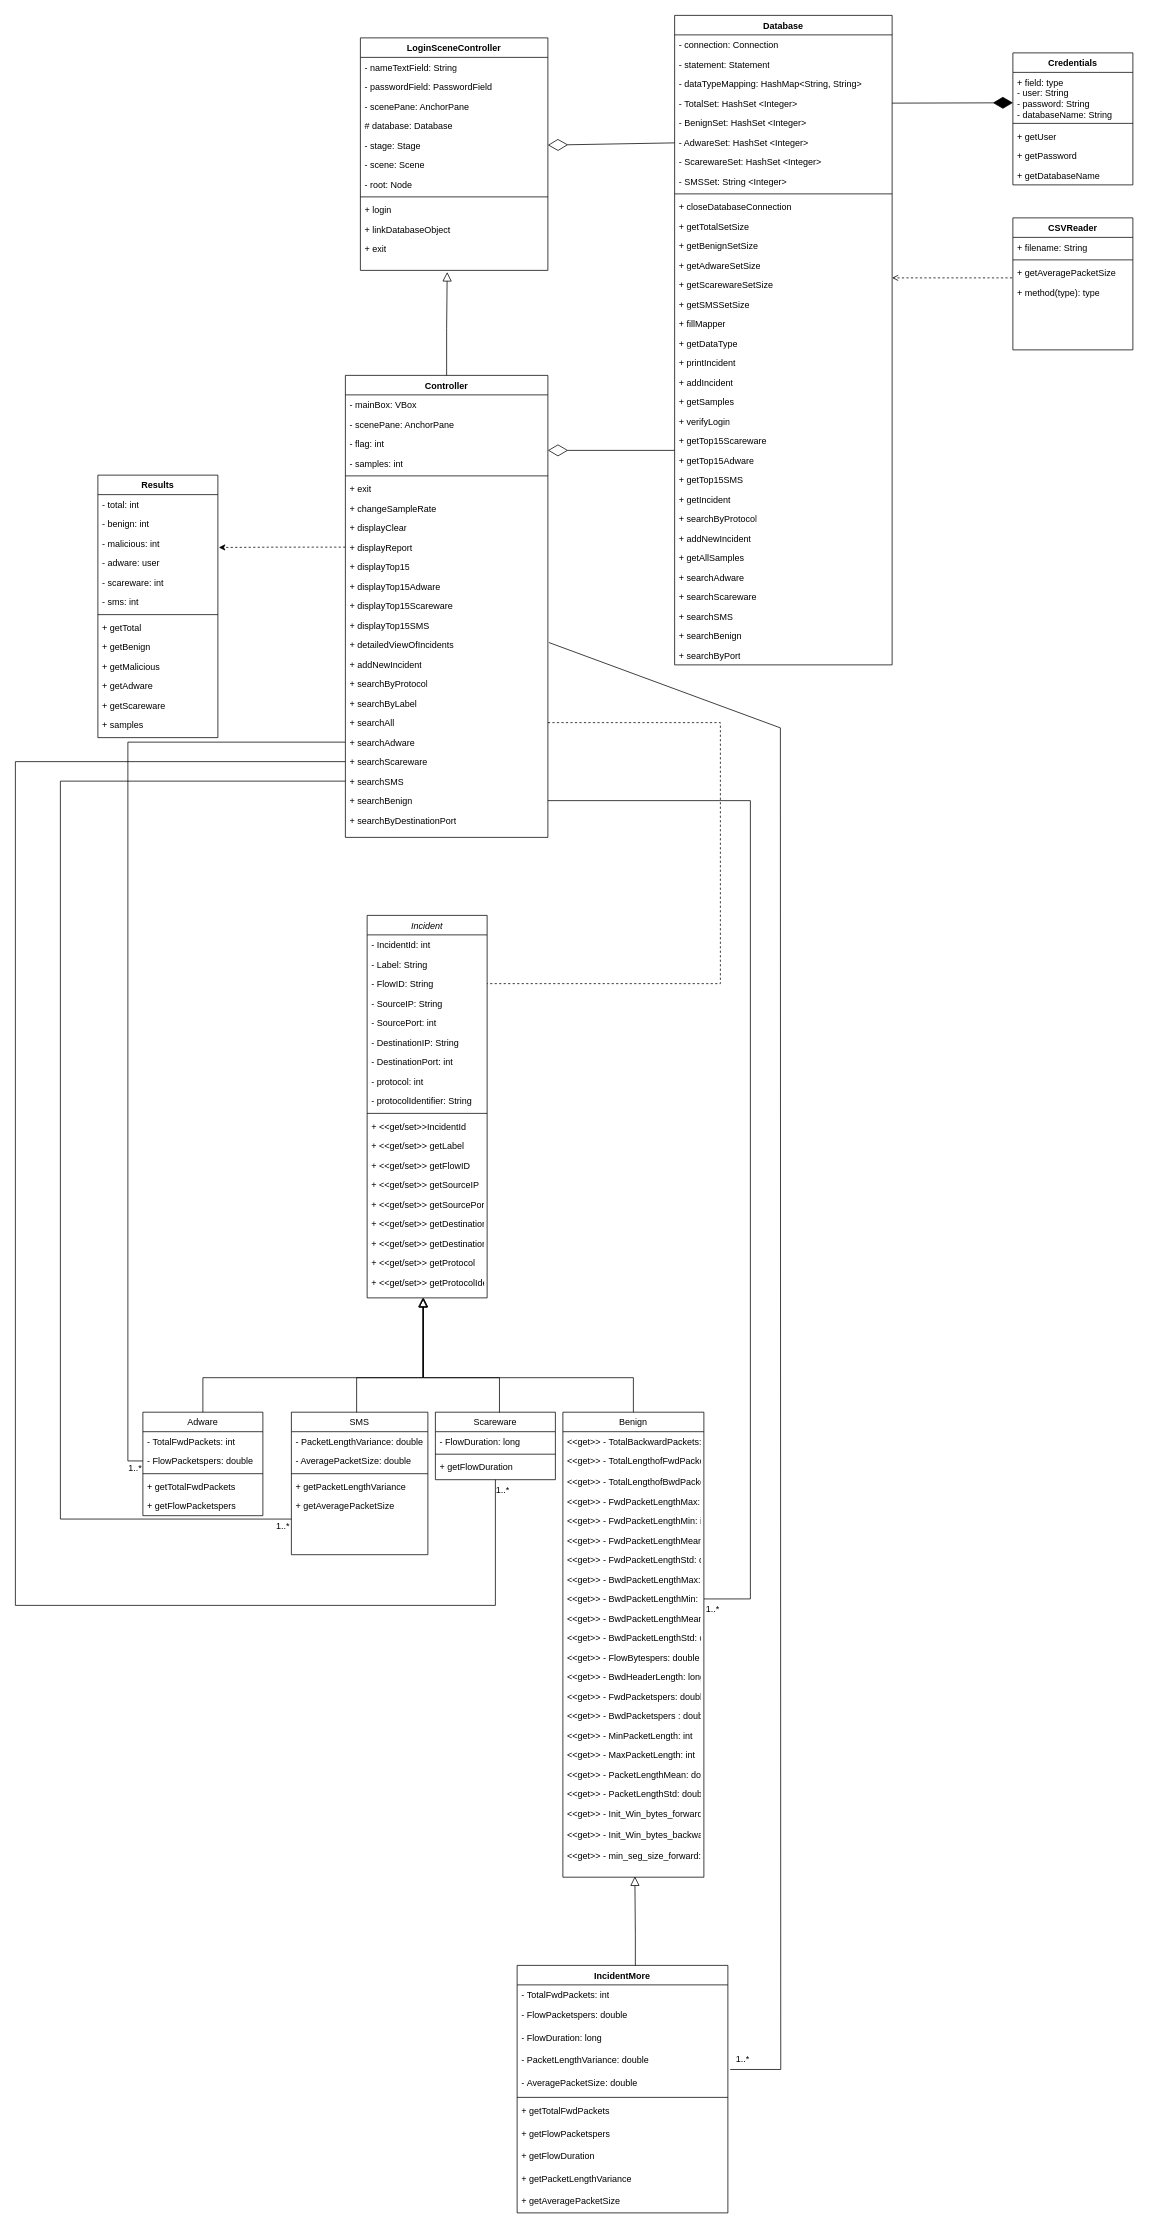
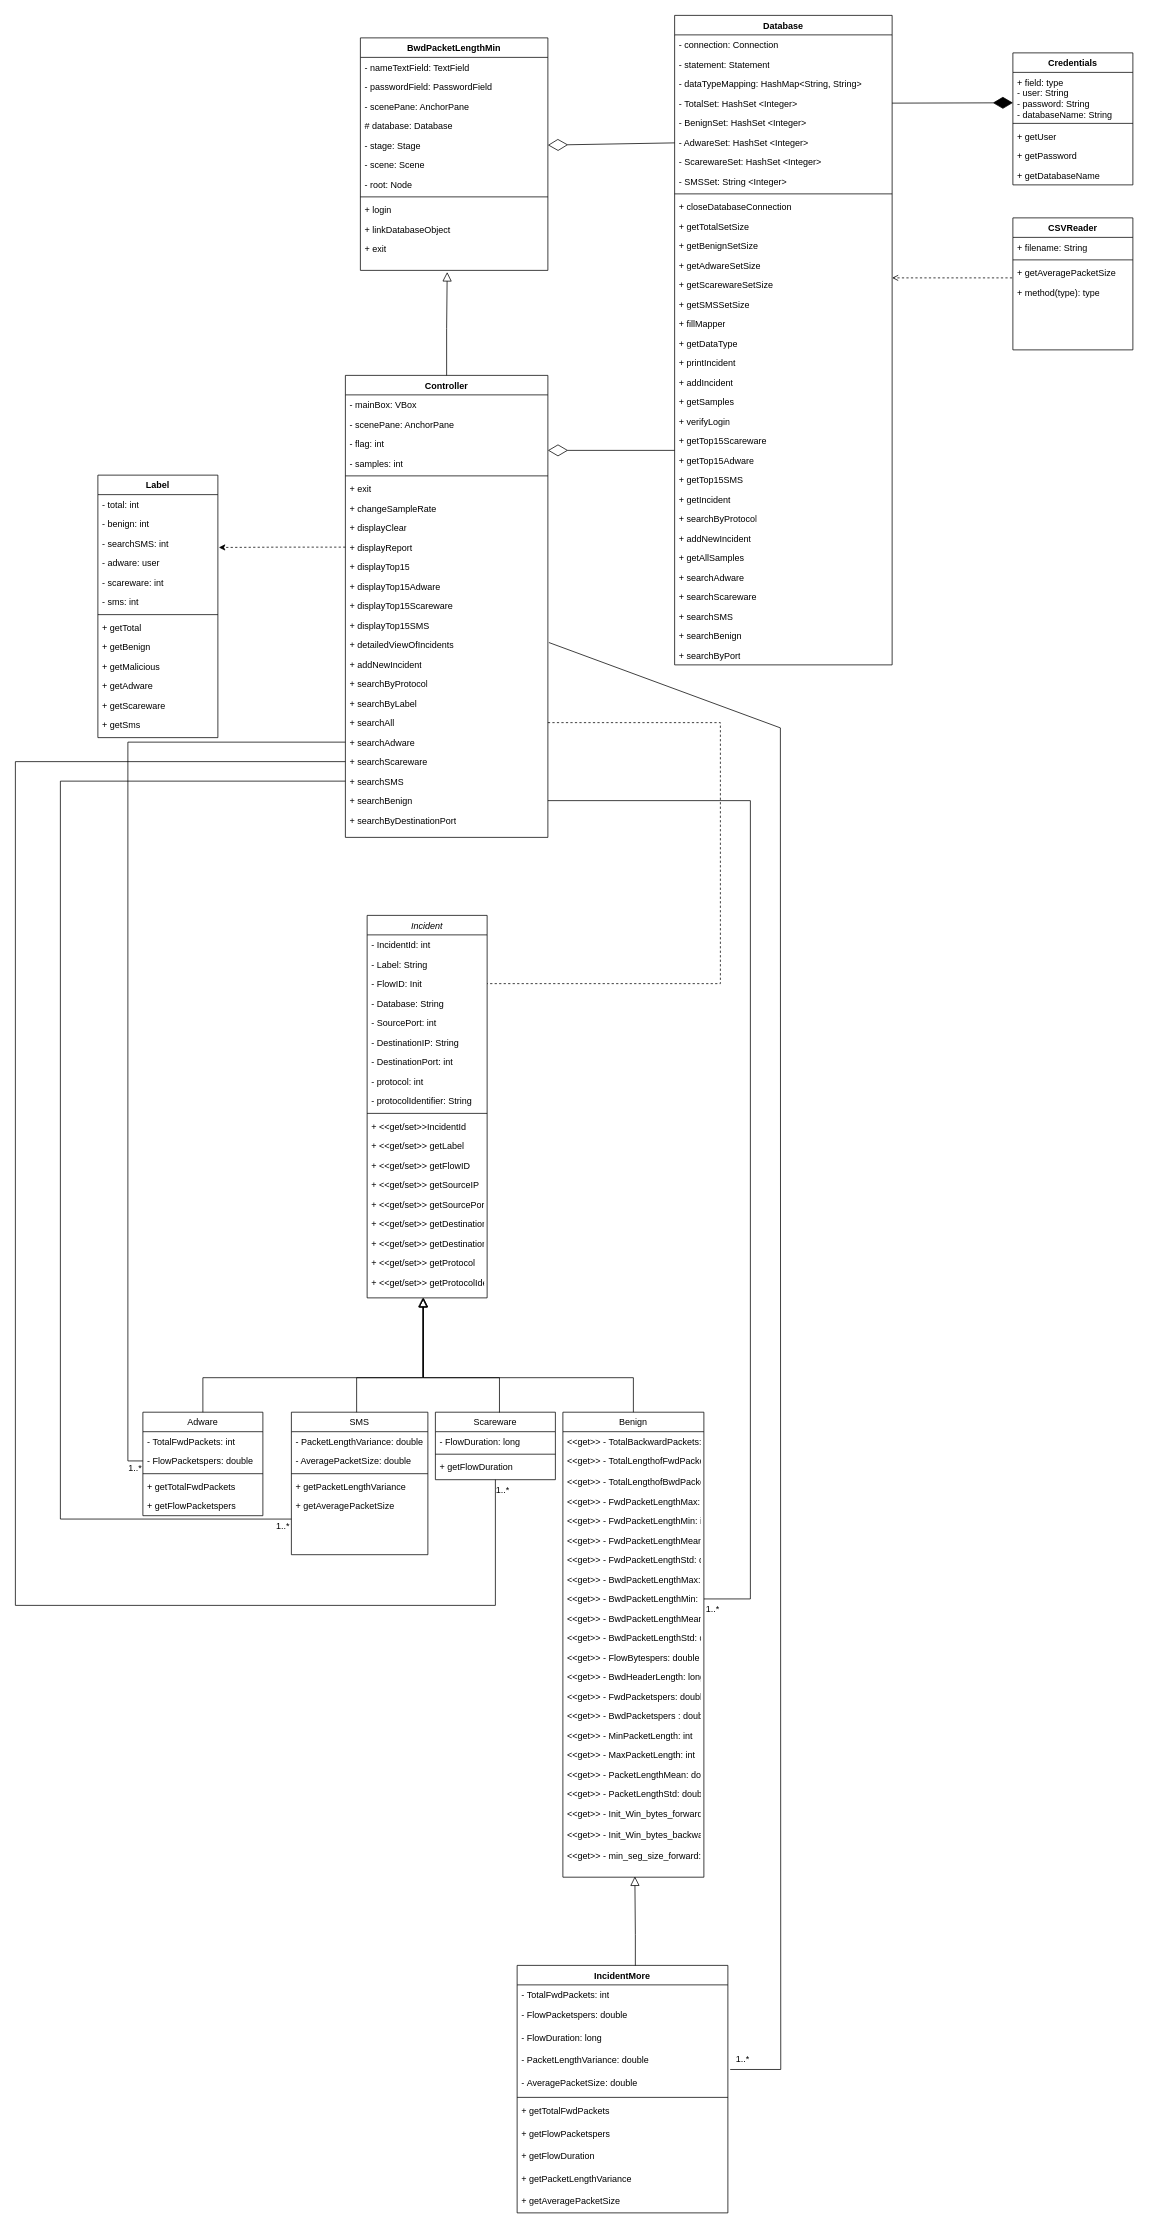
node "LoginSceneController": label "LoginSceneController" -> "BwdPacketLengthMin"
node "- nameTextField: String": label "- nameTextField: String" -> "- nameTextField: TextField"
node "Results": label "Results" -> "Label"
node "- malicious: int": label "- malicious: int" -> "- searchSMS: int"
node "+ samples": label "+ samples" -> "+ getSms"
node "- FlowID: String": label "- FlowID: String" -> "- FlowID: Init"
node "- SourceIP: String": label "- SourceIP: String" -> "- Database: String"
